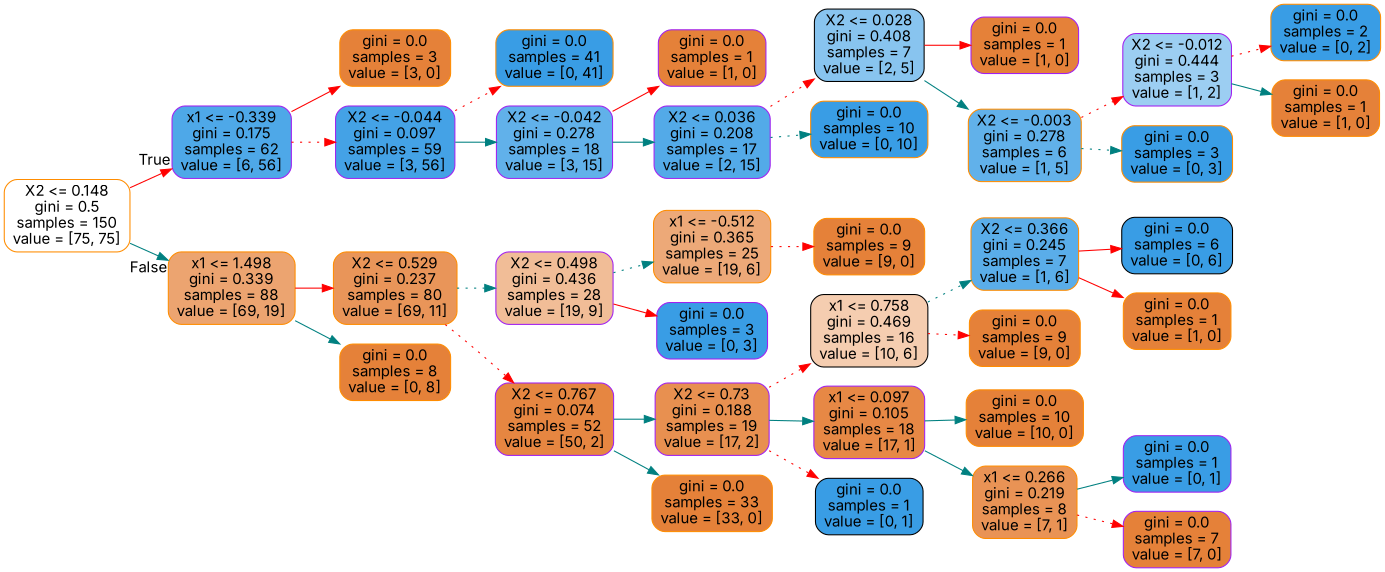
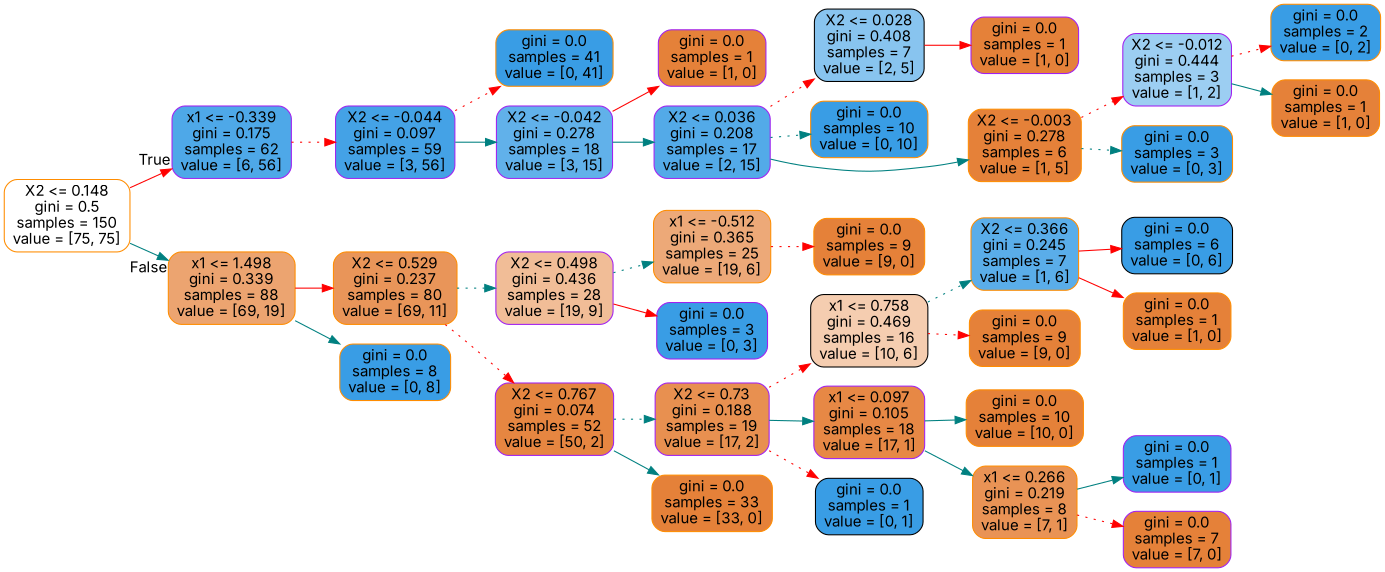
node "gini = 0.0 samples = 3 value = [3, 0]": removed
edge "X2 <= 0.028 gini = 0.408 samples = 7 value = [2, 5]" -> "X2 <= -0.003 gini = 0.278 samples = 6 value = [1, 5]": now "X2 <= 0.036 gini = 0.208 samples = 17 value = [2, 15]" -> "X2 <= -0.003 gini = 0.278 samples = 6 value = [1, 5]"
node "X2 <= -0.003 gini = 0.278 samples = 6 value = [1, 5]": fillcolor #61b1ea -> #e58139
node "gini = 0.0 samples = 8 value = [0, 8]": fillcolor #e58139 -> #399de5
edge "X2 <= 0.767 gini = 0.074 samples = 52 value = [50, 2]" -> "X2 <= 0.73 gini = 0.188 samples = 19 value = [17, 2]": style solid -> dotted
